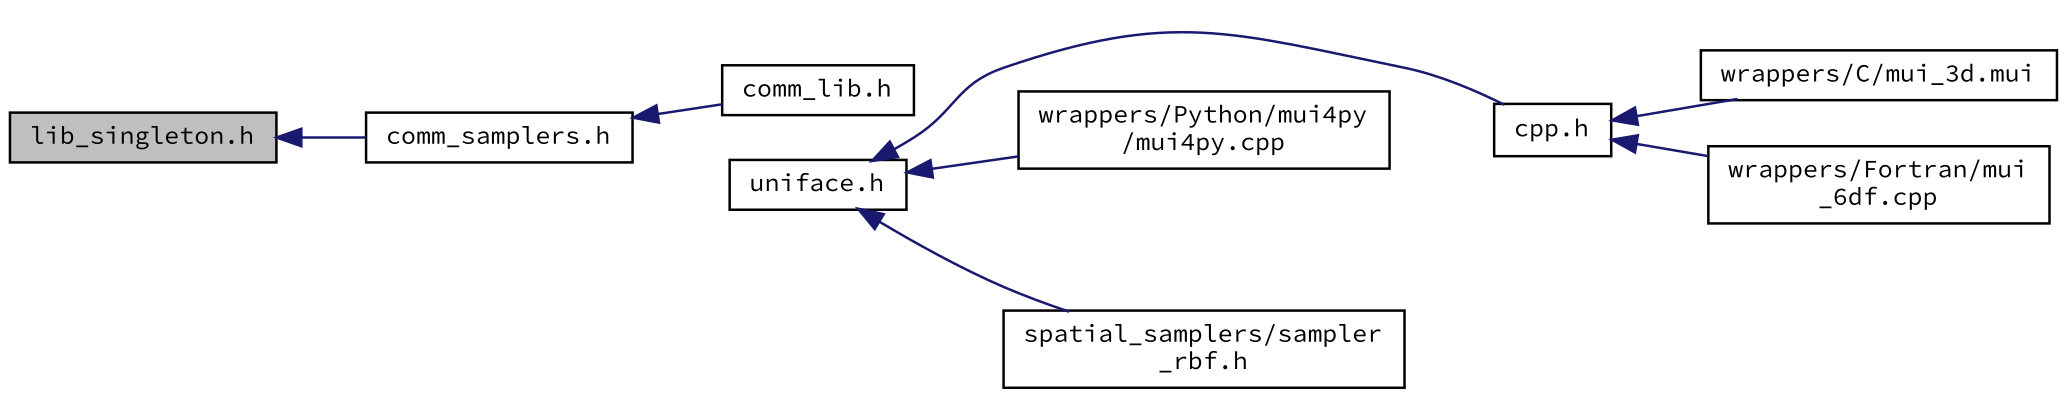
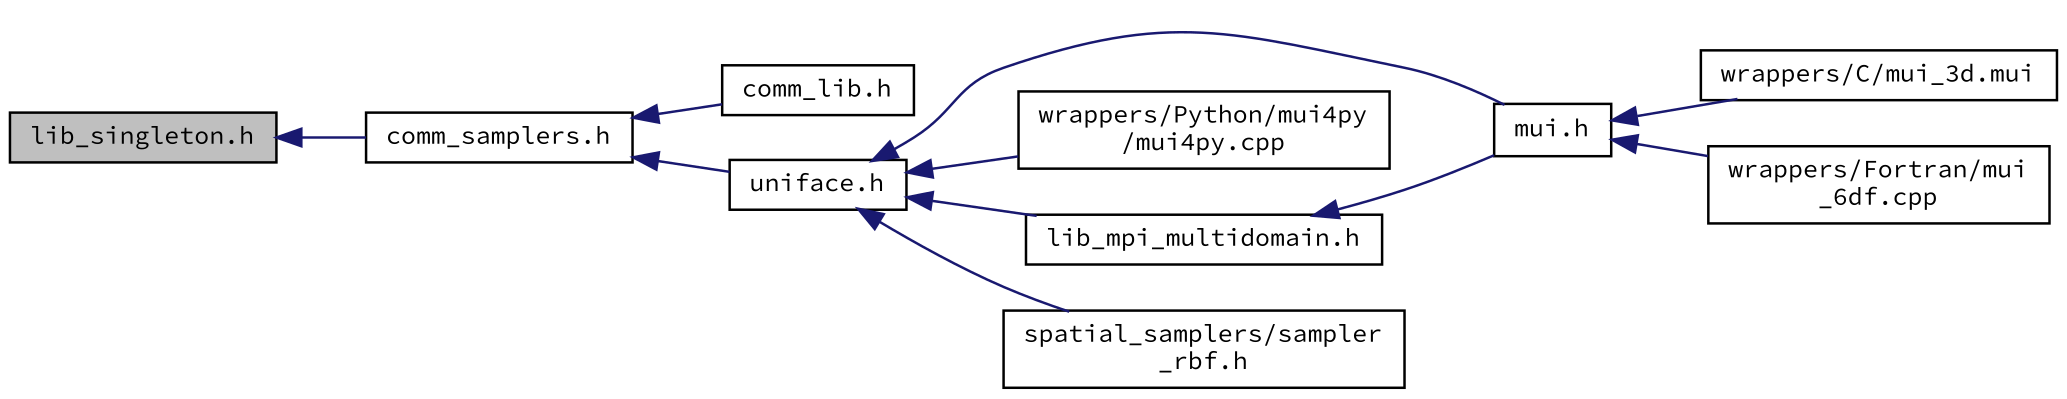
node "cpp.h": label "cpp.h" -> "mui.h"
edge "uniface.h" -> "comm_samplers.h": added
node "lib_mpi_multidomain.h": added
